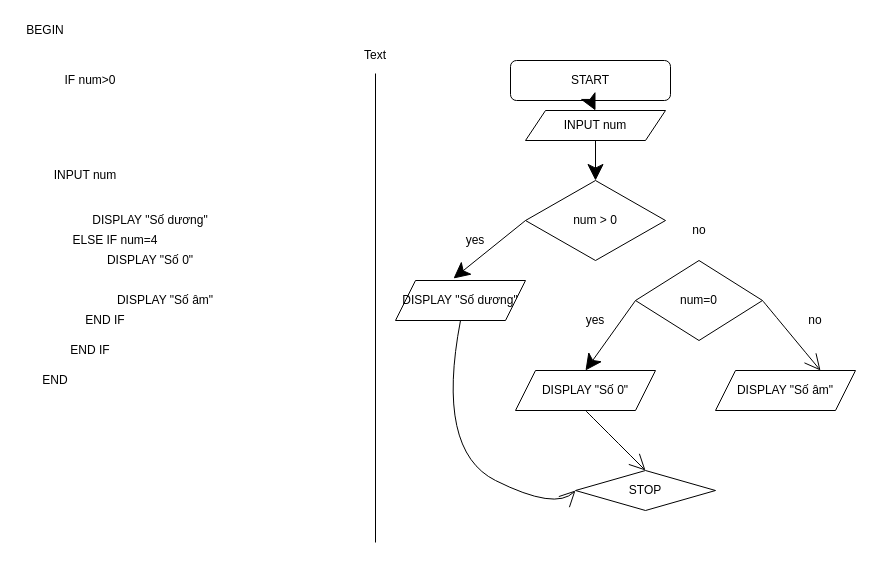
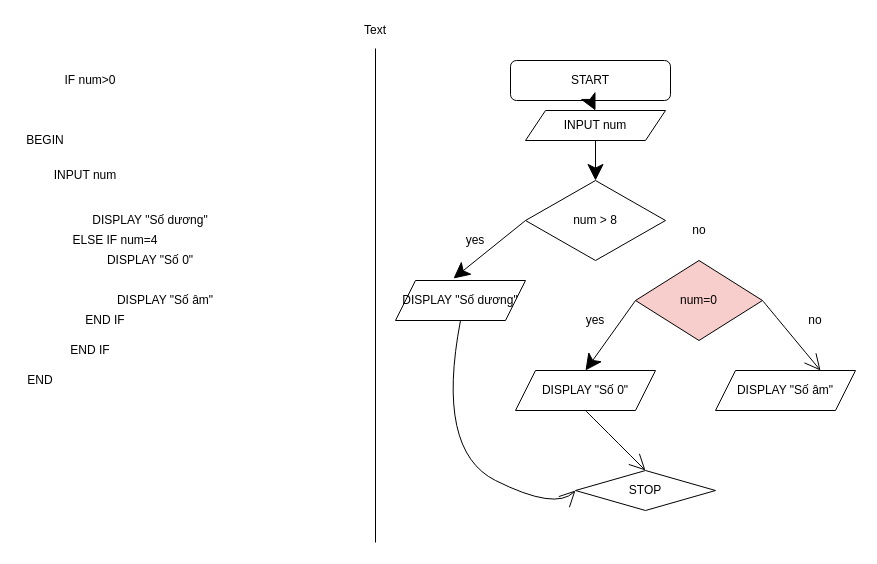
node "BEGIN": moved (46, 31) -> (46, 141)
node "Text": moved (376, 56) -> (376, 31)
node "num > 0": label "num > 0" -> "num > 8"
node "num=0": fillcolor #ffffff -> #f8cecc
node "END": moved (56, 381) -> (41, 381)
